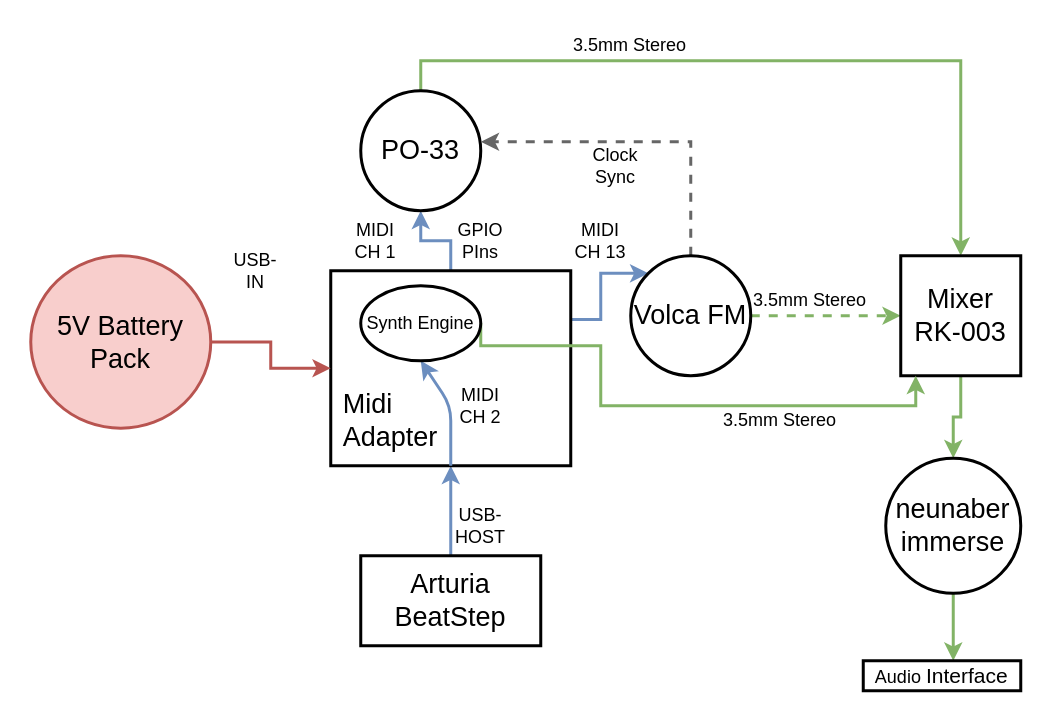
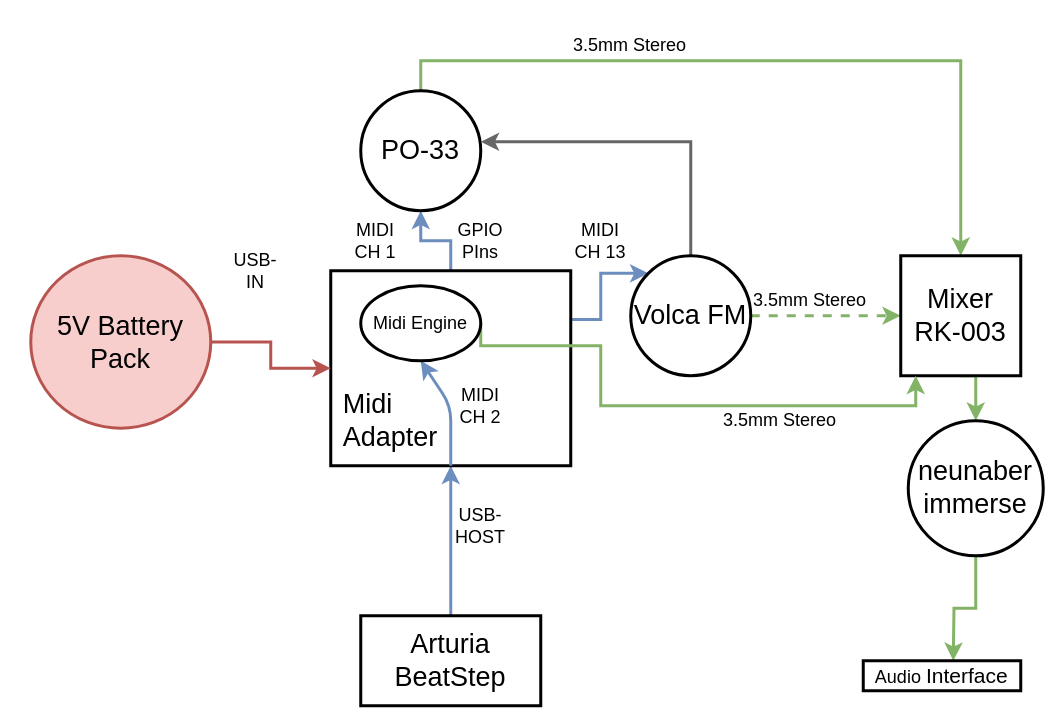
edge "Volca FM" -> "PO-33": style dashed -> solid
node "Clock Sync": removed
node "Synth Engine": label "Synth Engine" -> "Midi Engine"
node "neunaber immerse": moved (953, 526) -> (976, 488)
node "Arturia BeatStep": moved (451, 601) -> (451, 661)
